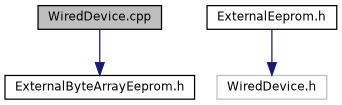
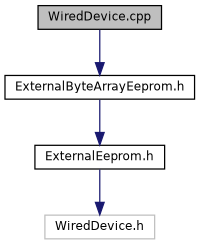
edge "ExternalByteArrayEeprom.h" -> "ExternalEeprom.h": added
